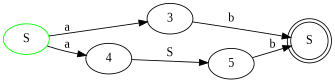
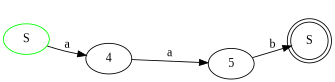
node "3": removed
edge "4" -> "5": label "S" -> "a"
